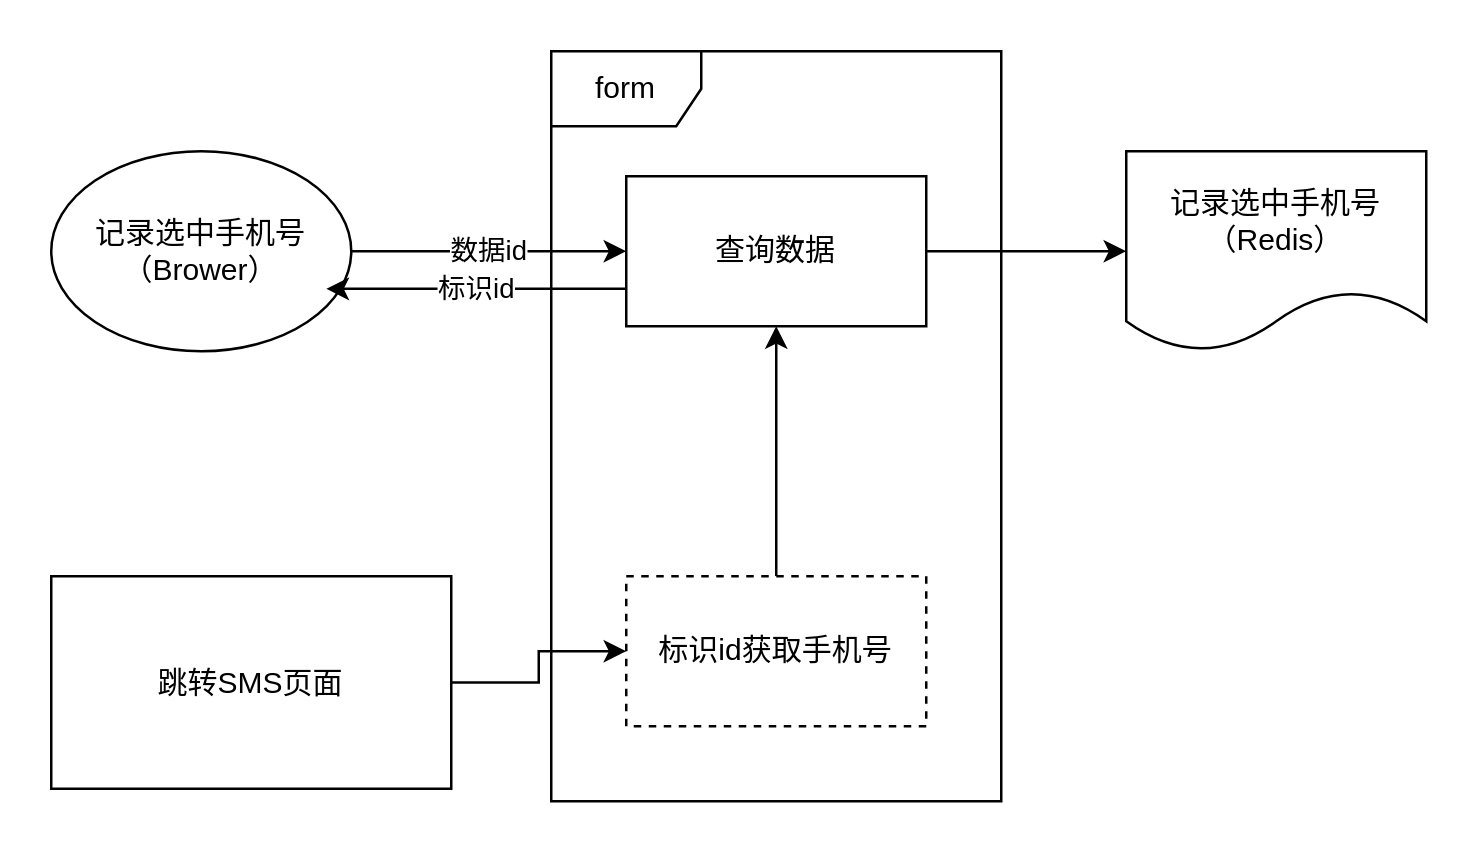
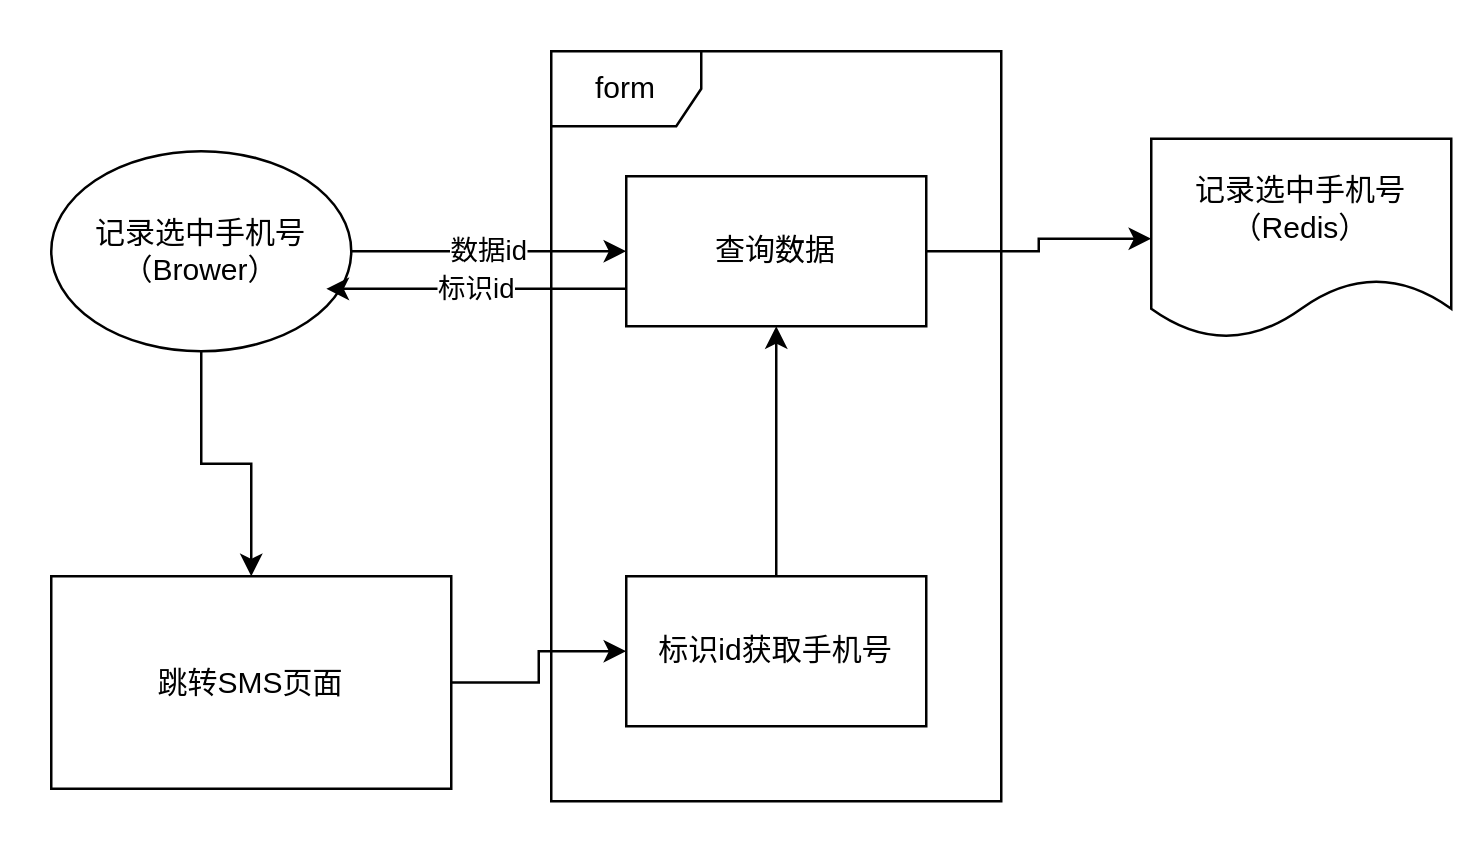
node "记录选中手机号 （Redis）": moved (1276, 251) -> (1301, 239)
edge "记录选中手机号 （Brower）" -> "跳转SMS页面": added
node "标识id获取手机号": style dashed -> solid
